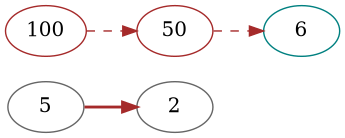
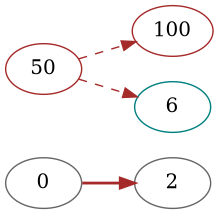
edge "100" -> "50": reversed
node "5": label "5" -> "0"
